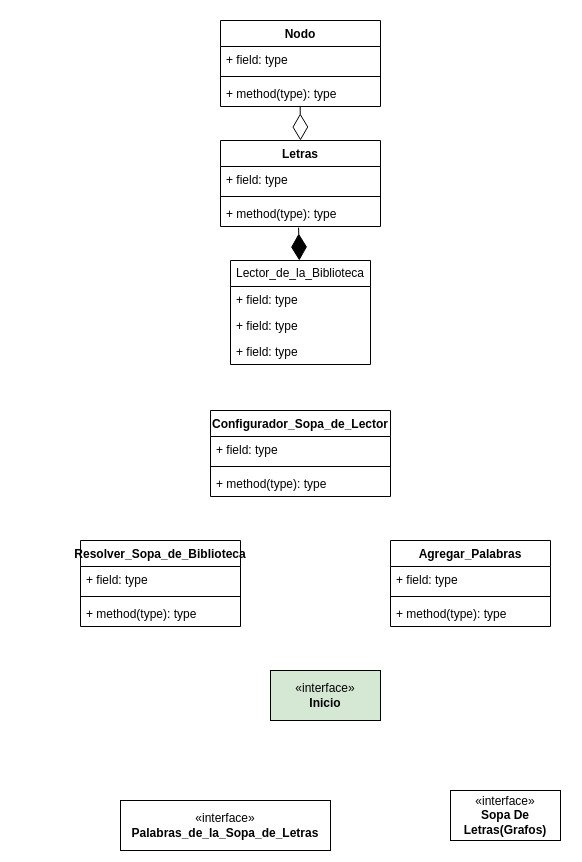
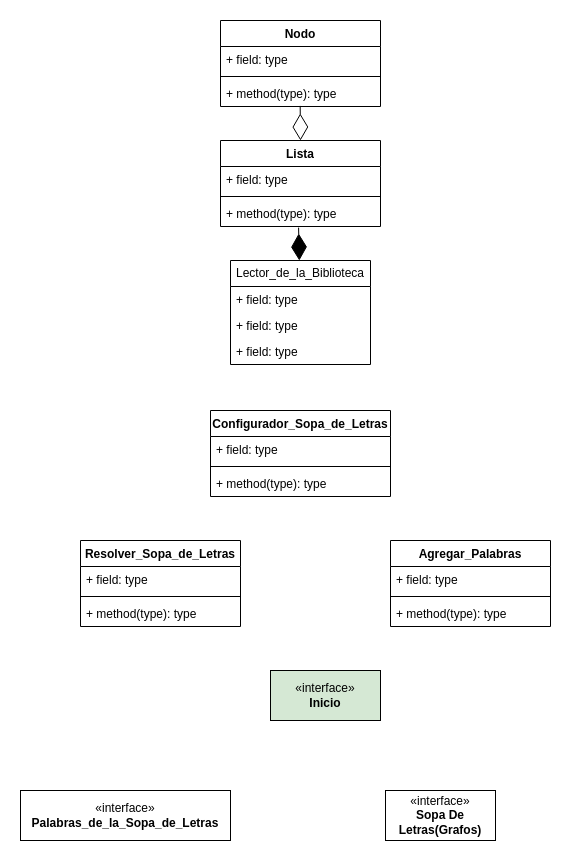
node "Letras": label "Letras" -> "Lista"
node "Configurador_Sopa_de_Lector": label "Configurador_Sopa_de_Lector" -> "Configurador_Sopa_de_Letras"
node "Resolver_Sopa_de_Biblioteca": label "Resolver_Sopa_de_Biblioteca" -> "Resolver_Sopa_de_Letras"
node "«interface» Sopa De Letras(Grafos)": moved (506, 816) -> (441, 816)
node "«interface» Palabras_de_la_Sopa_de_Letras": moved (226, 826) -> (126, 816)
